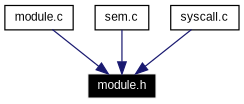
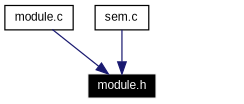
node "syscall.c": removed
